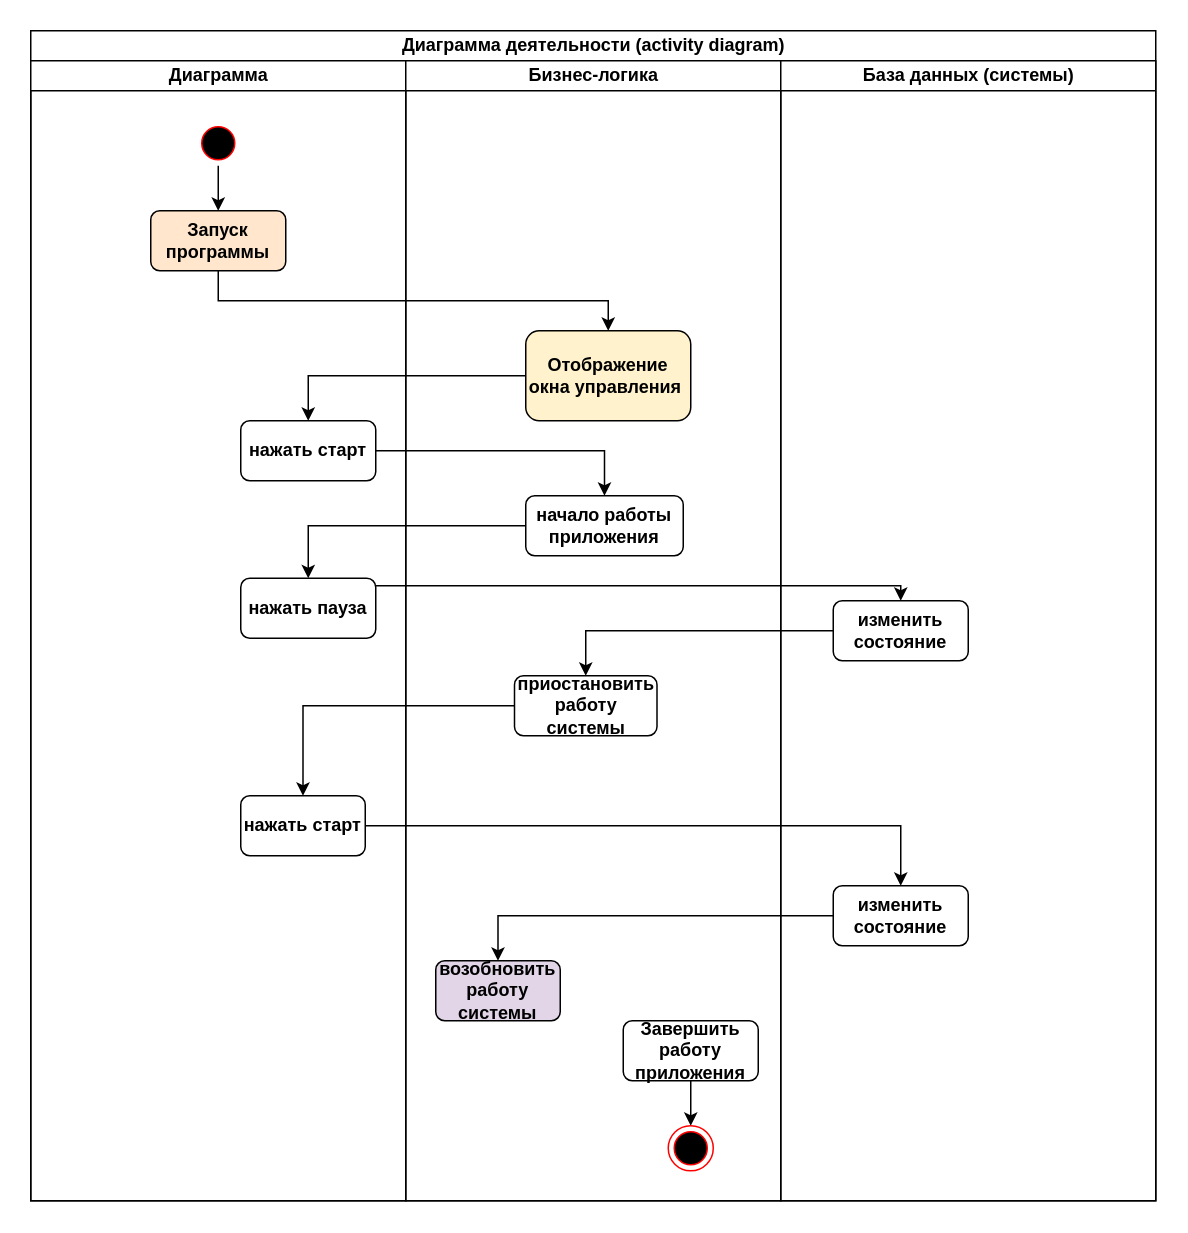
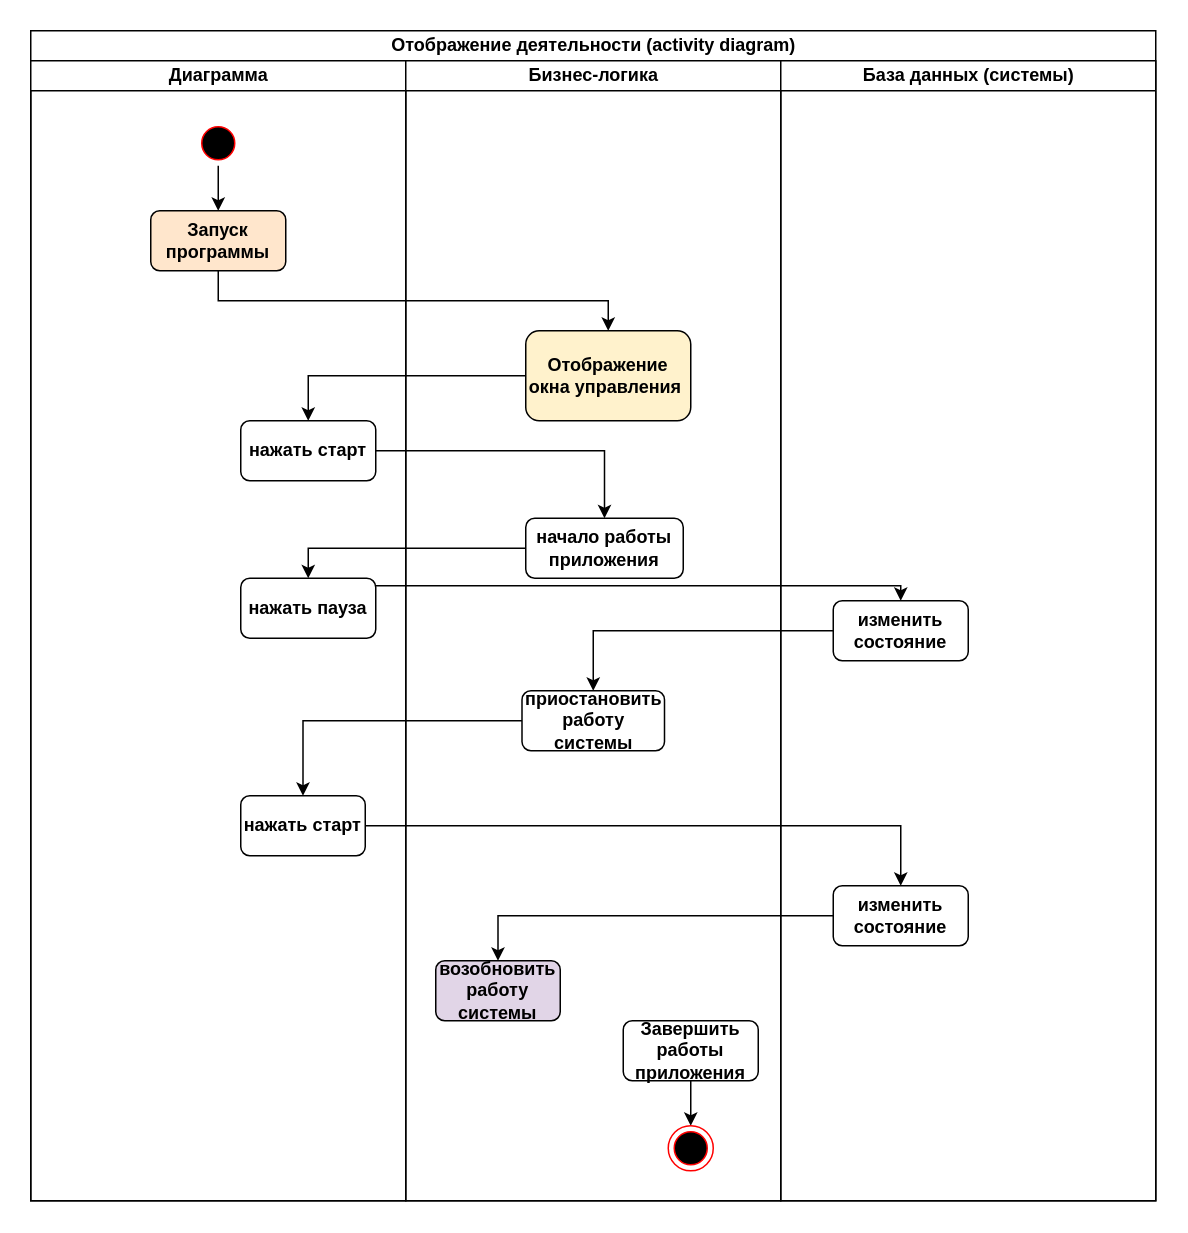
node "Диаграмма деятельности (activity diagram)": label "Диаграмма деятельности (activity diagram)" -> "Отображение деятельности (activity diagram)"
node "начало работы приложения": moved (605, 526) -> (605, 548)
node "приостановить работу системы": moved (586, 706) -> (593, 721)
node "Завершить работу приложения": label "Завершить работу приложения" -> "Завершить работы приложения"
